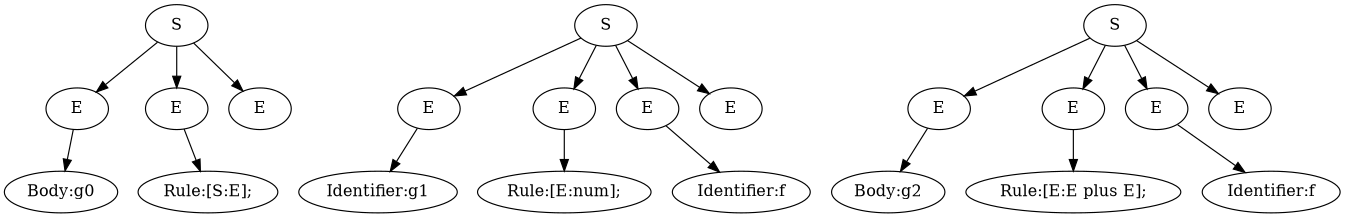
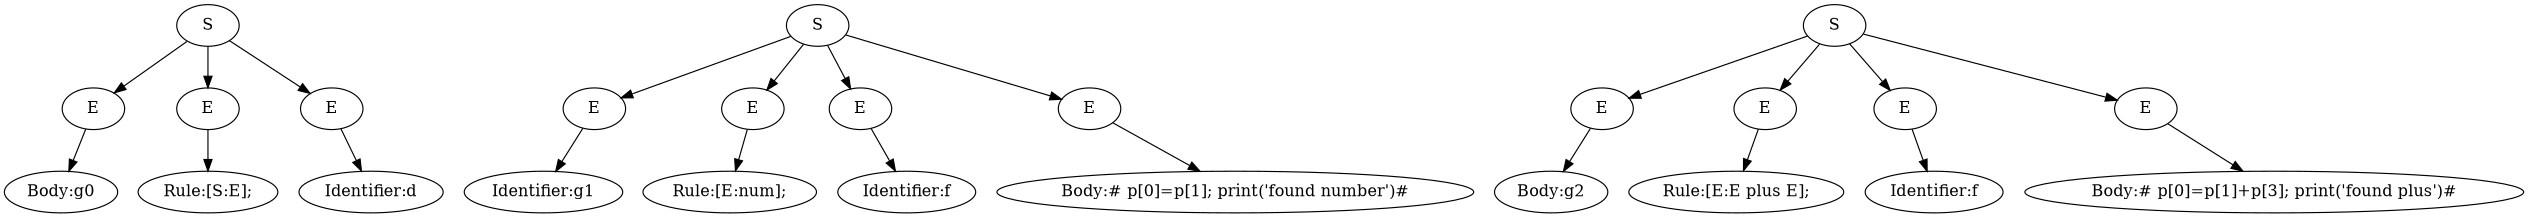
node "Identifier:d": added
node "Body:# p[0]=p[1]; print('found number')#": added
node "Body:# p[0]=p[1]+p[3]; print('found plus')#": added
